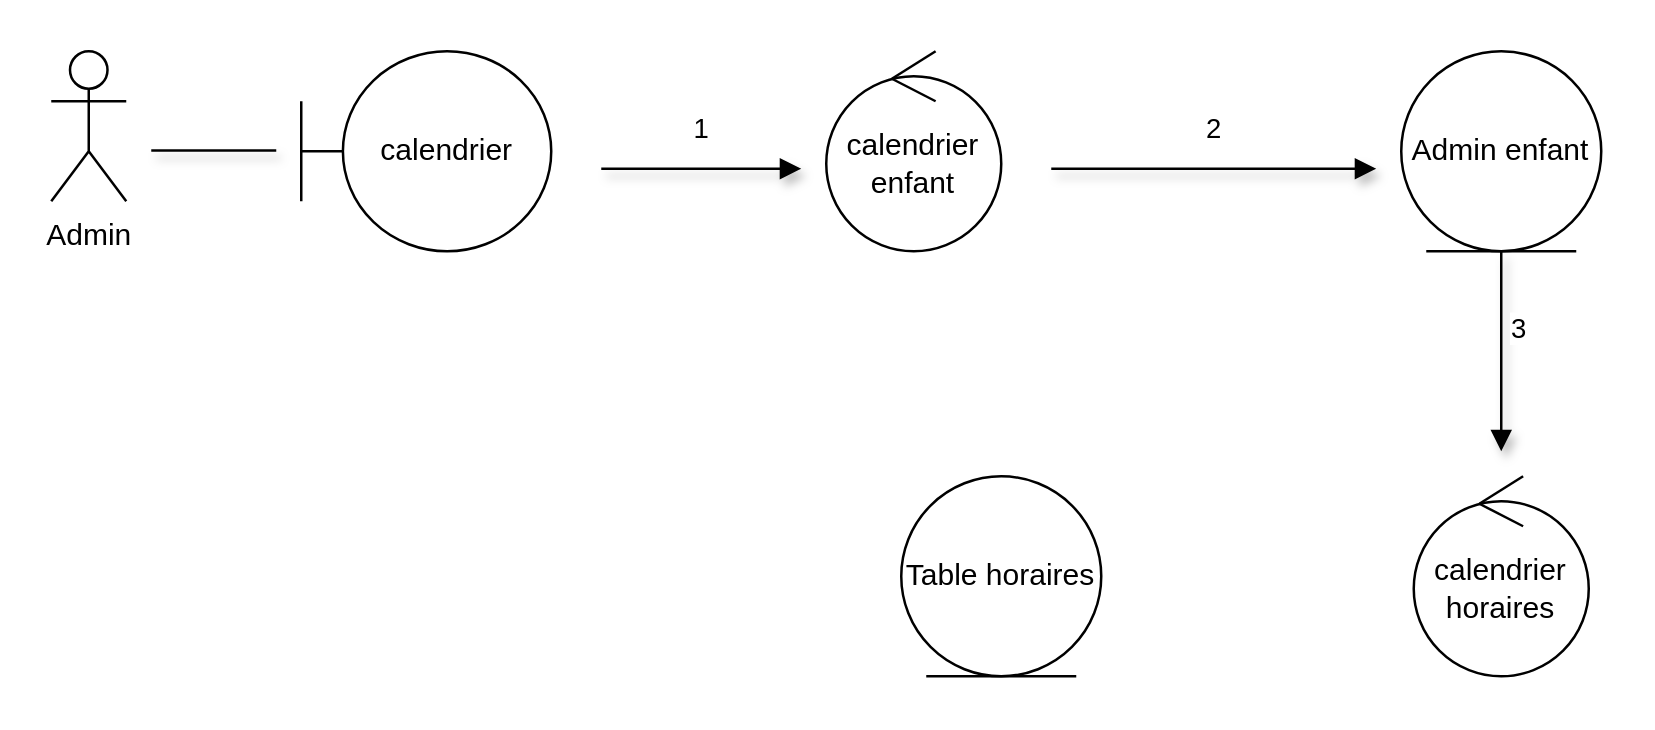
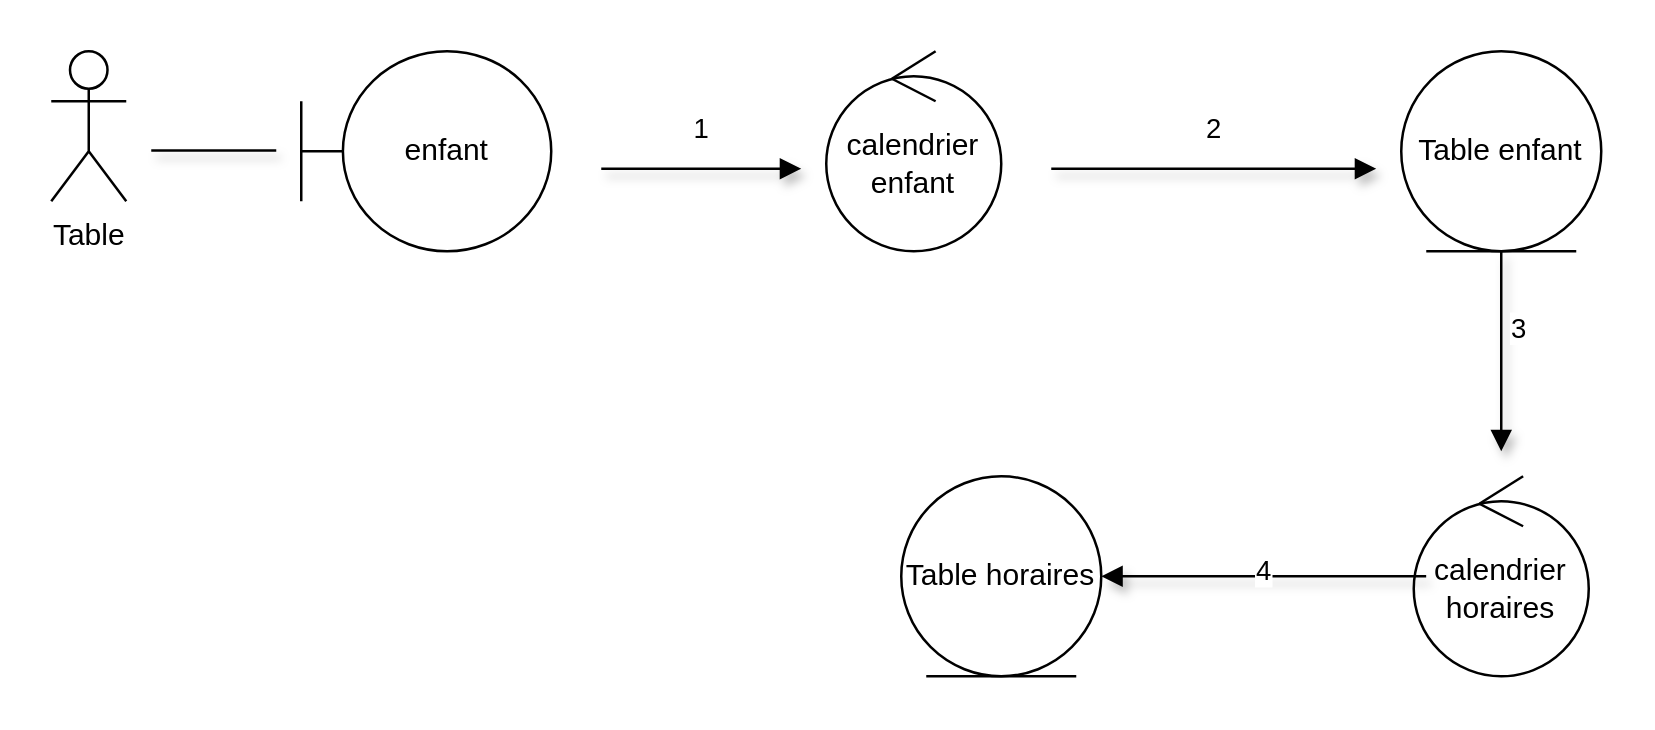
node "calendrier": label "calendrier" -> "enfant"
node "Admin enfant": label "Admin enfant" -> "Table enfant"
node "Admin": label "Admin" -> "Table"
edge "calendrier horaires" -> "Table horaires": added, label "4"
